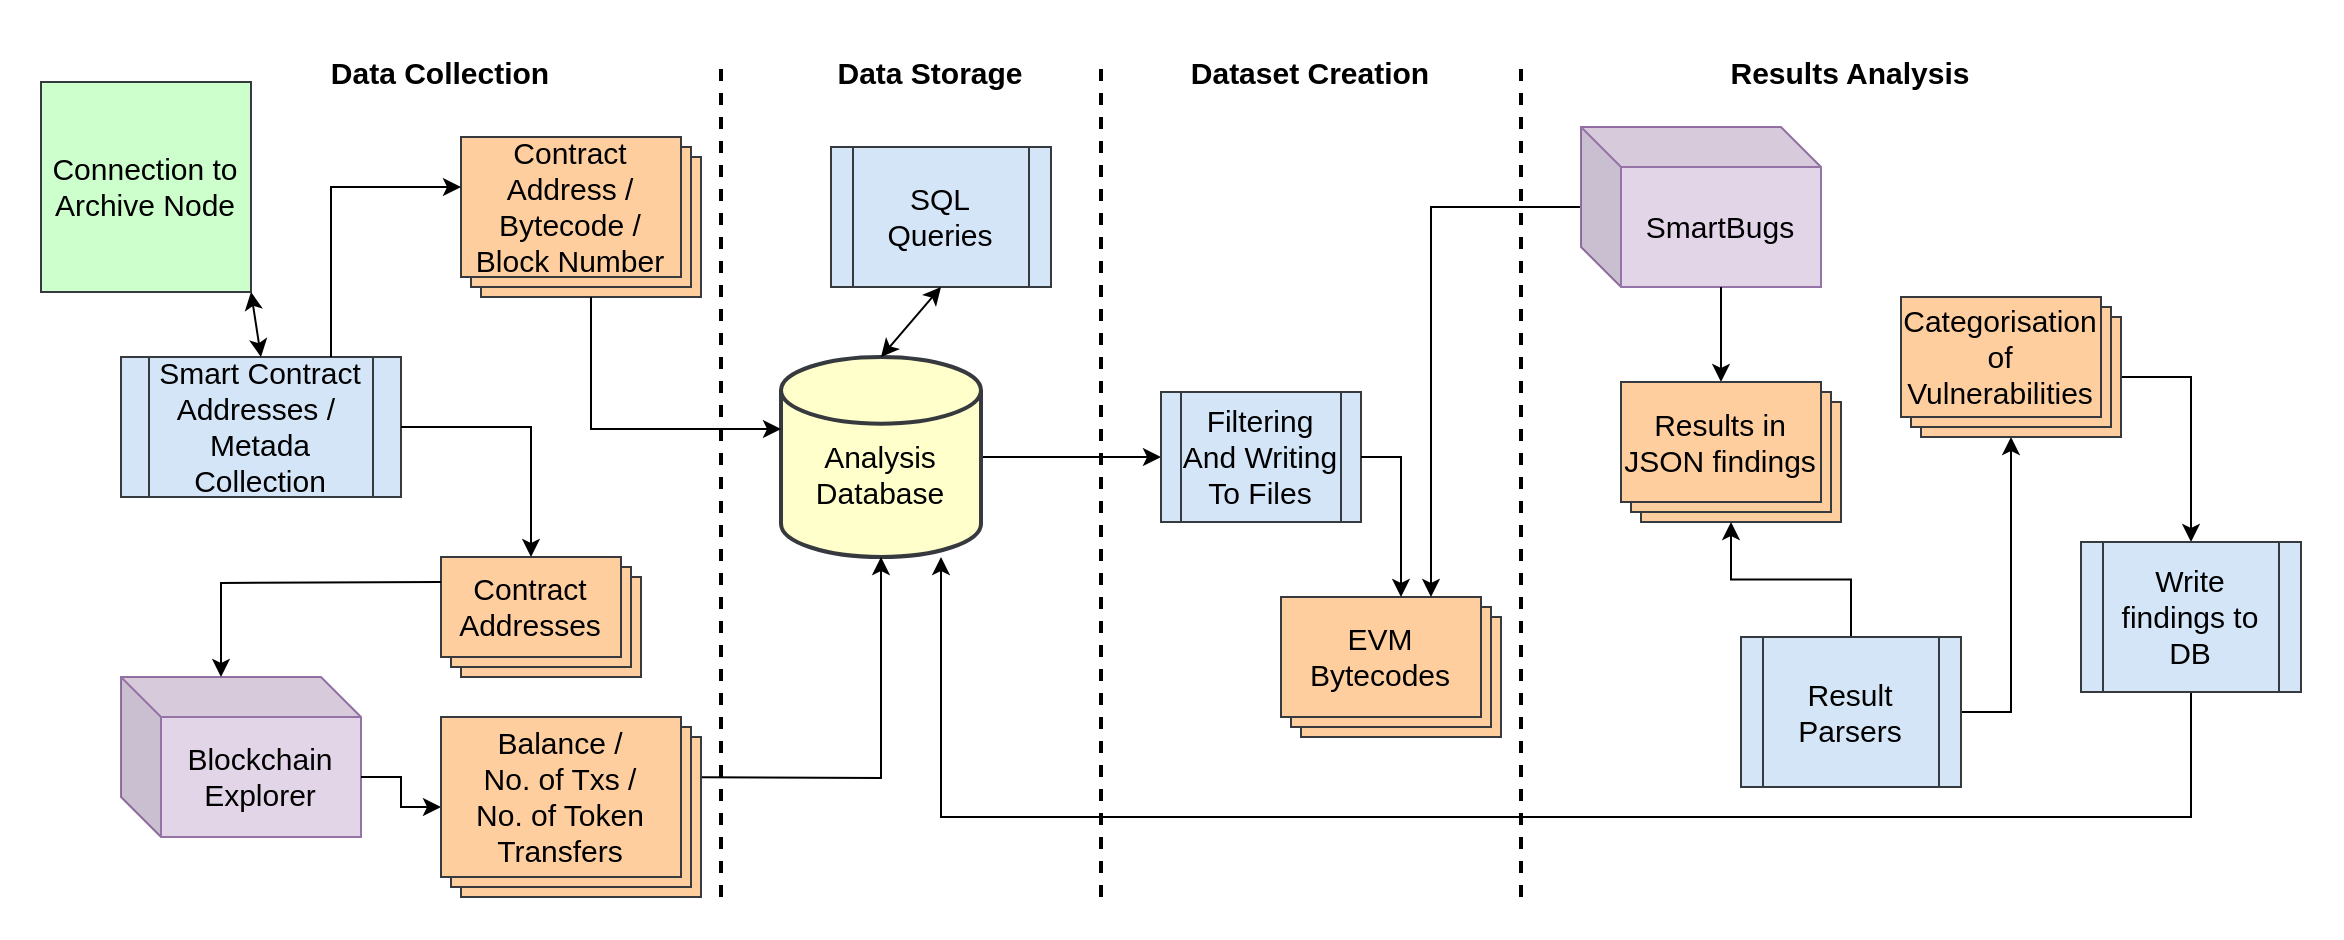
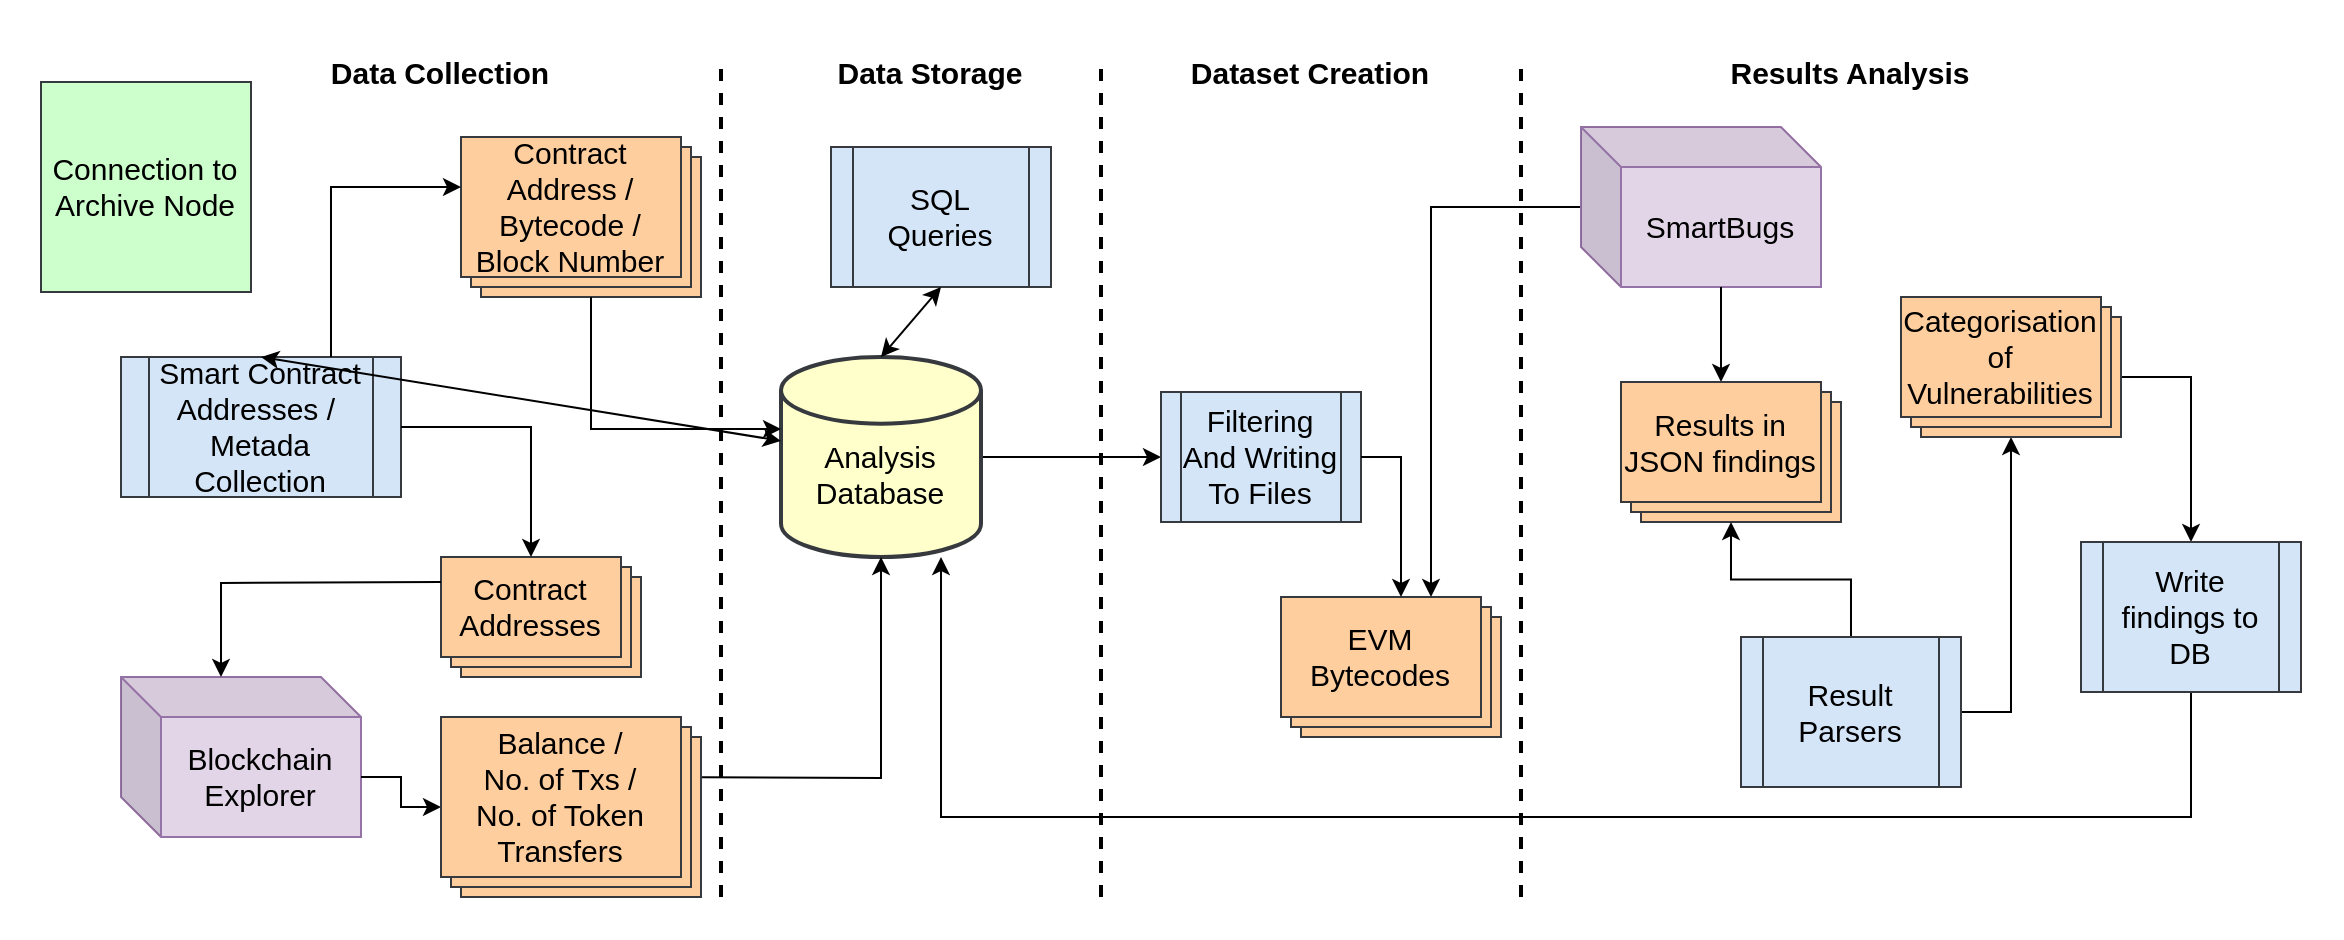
edge "Connection to Archive Node" -- "Smart Contract Addresses / Metada Collection": now "AnalysisDatabase" -- "Smart Contract Addresses / Metada Collection"
